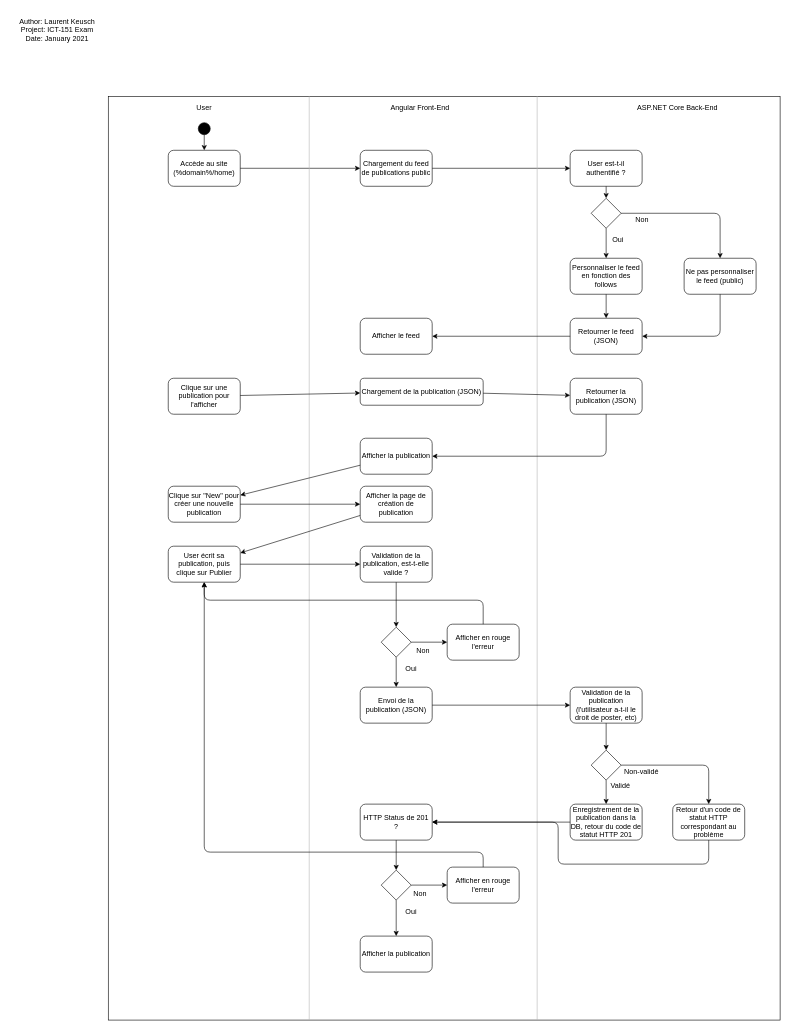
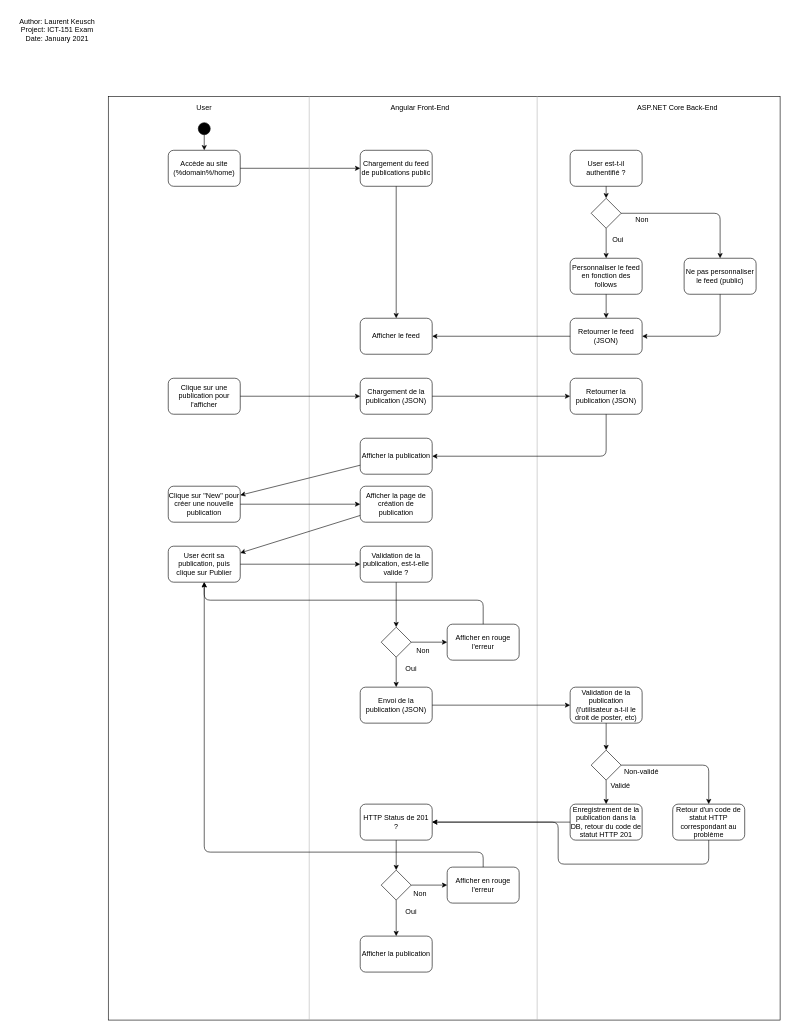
edge "Chargement du feed de publications public" -> "User est-t-il authentifié ?": now "Chargement du feed de publications public" -> "Afficher le feed"
node "Chargement de la publication (JSON)": size 123x27 -> 72x36
